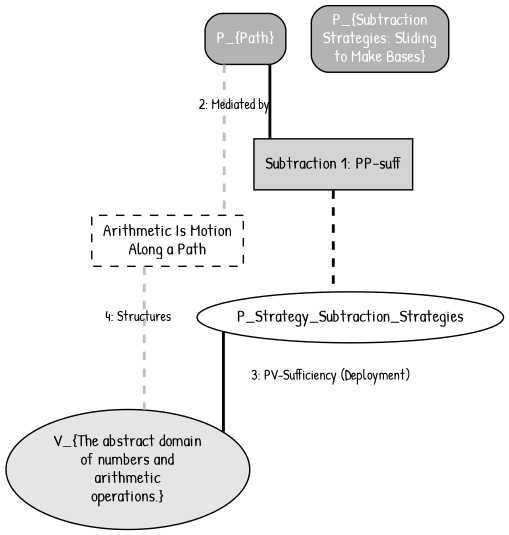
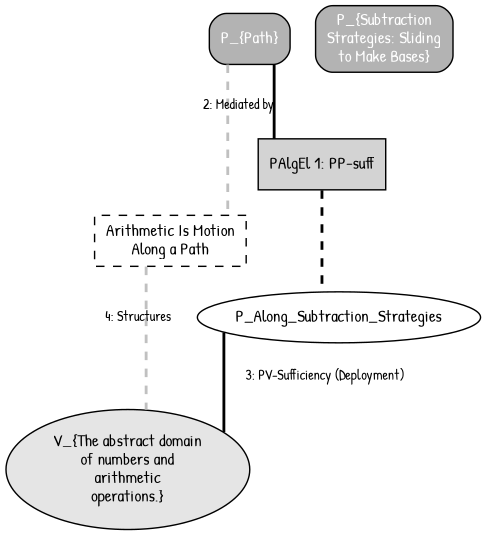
node "Subtraction 1: PP-suff": label "Subtraction 1: PP-suff" -> "PAlgEl 1: PP-suff"
node "P_Strategy_Subtraction_Strategies": label "P_Strategy_Subtraction_Strategies" -> "P_Along_Subtraction_Strategies"
